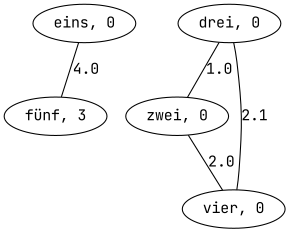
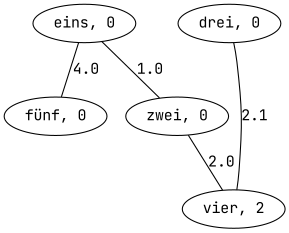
edge "drei, 0" -- "zwei, 0": now "eins, 0" -- "zwei, 0"
node "fünf, 3": label "fünf, 3" -> "fünf, 0"
node "vier, 0": label "vier, 0" -> "vier, 2"
